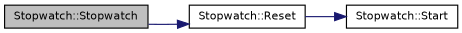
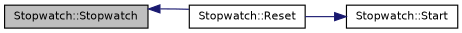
edge "Stopwatch::Stopwatch" -> "Stopwatch::Reset": reversed
